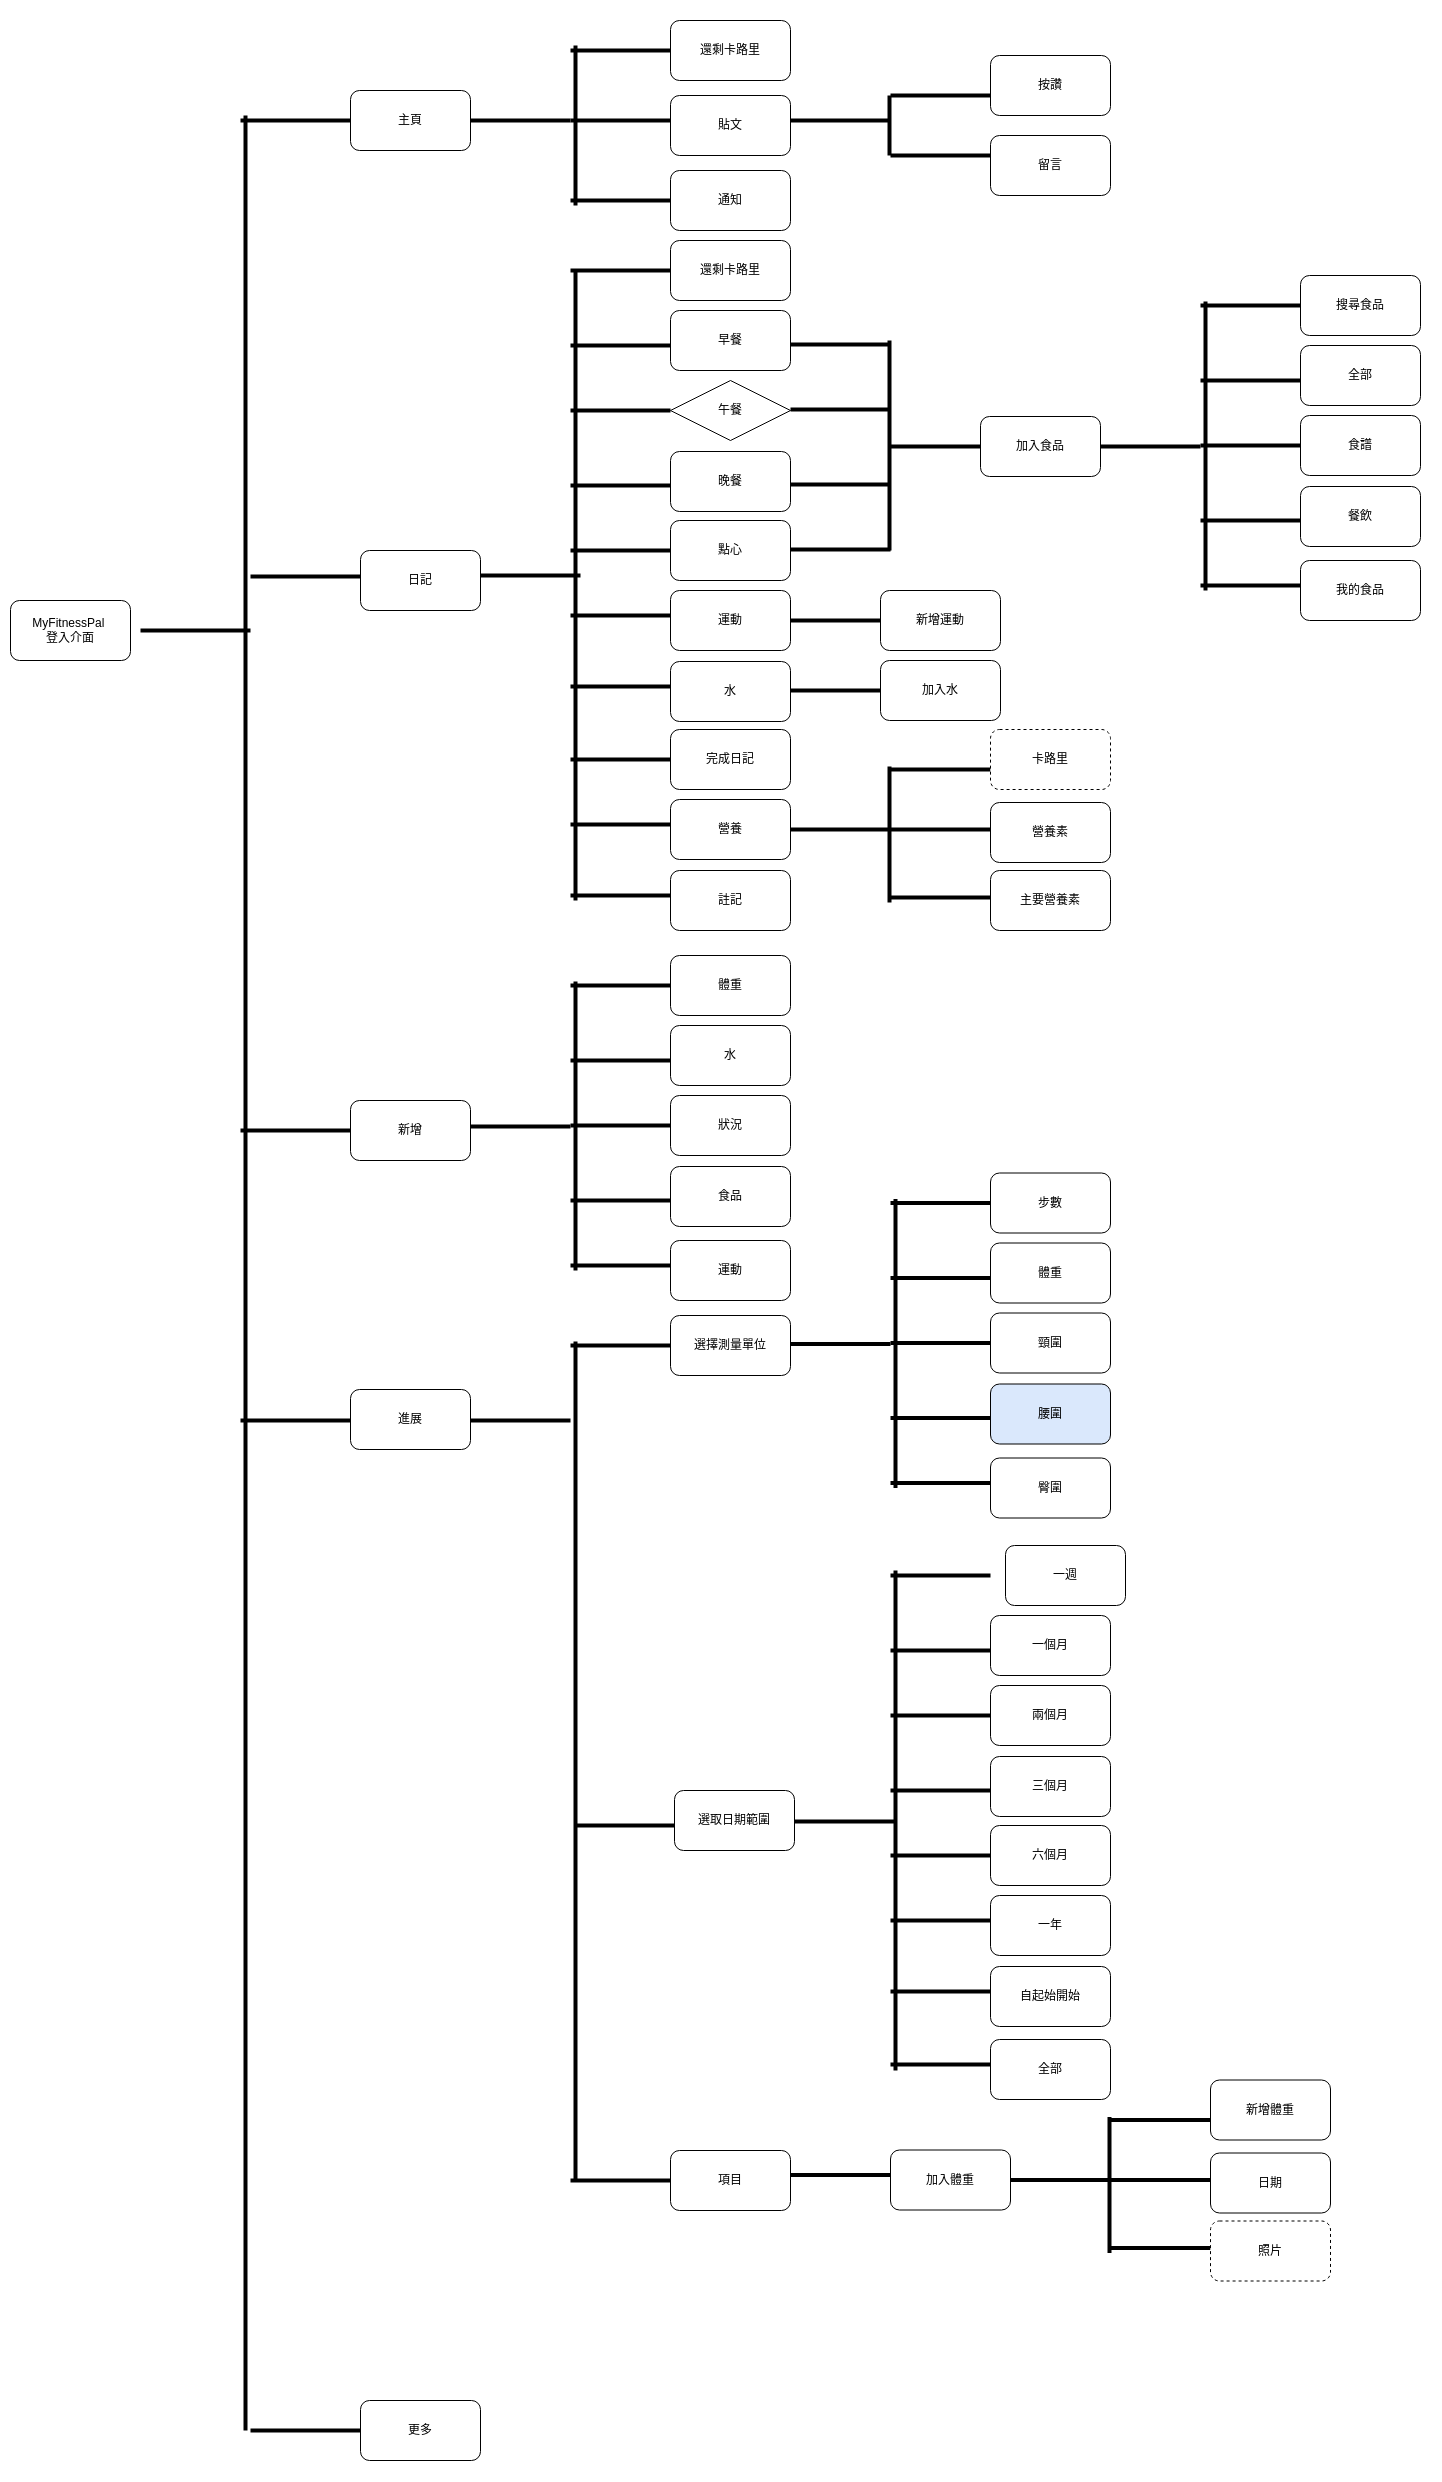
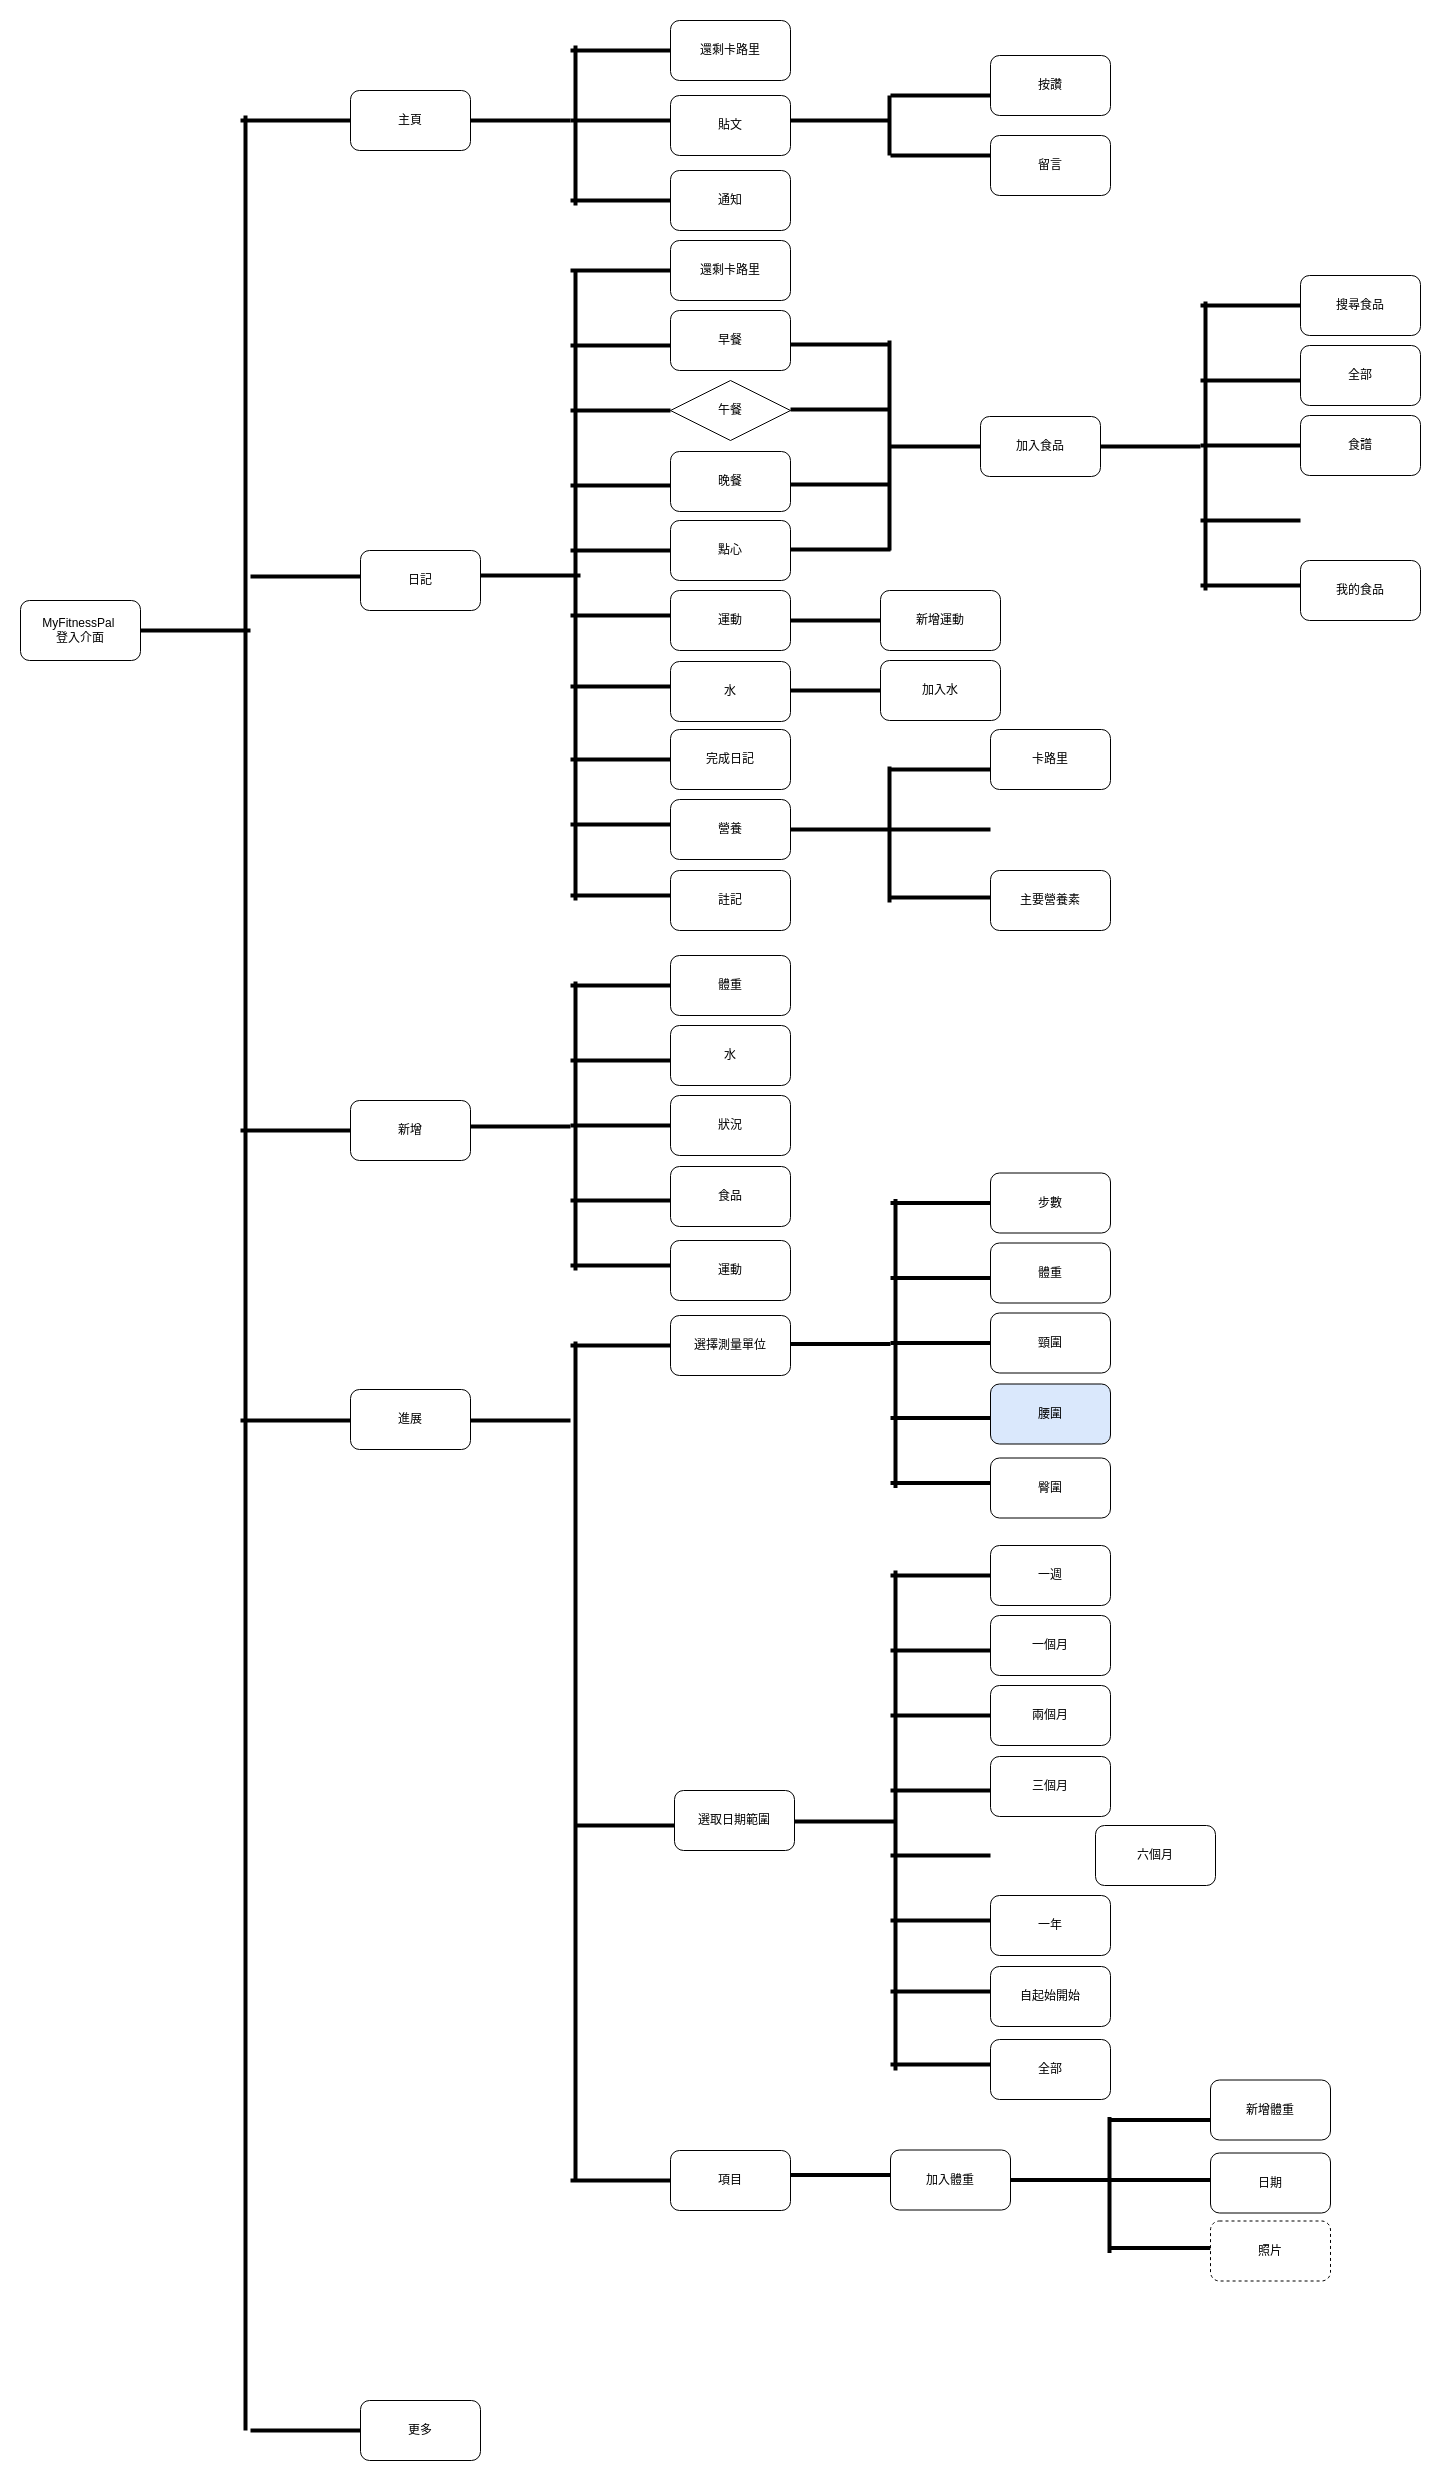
node "餐飲": removed
node "MyFitnessPal 登入介面": moved (71, 631) -> (81, 631)
node "卡路里": style dashed -> solid
node "營養素": removed
node "一週": moved (1066, 1576) -> (1051, 1576)
node "六個月": moved (1051, 1856) -> (1156, 1856)
